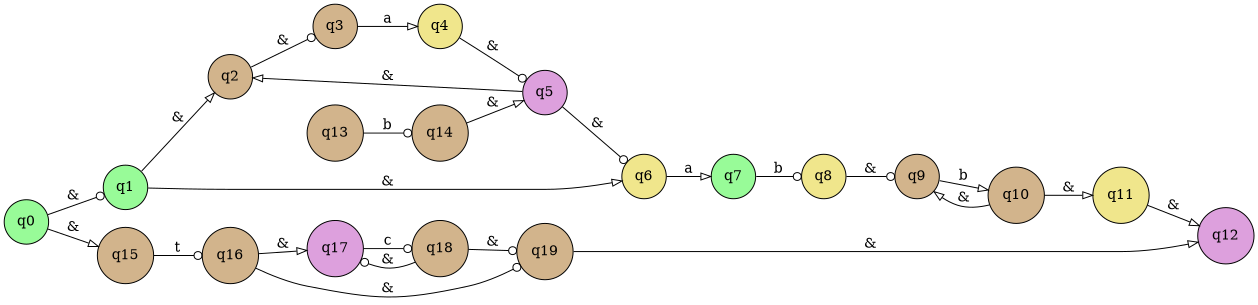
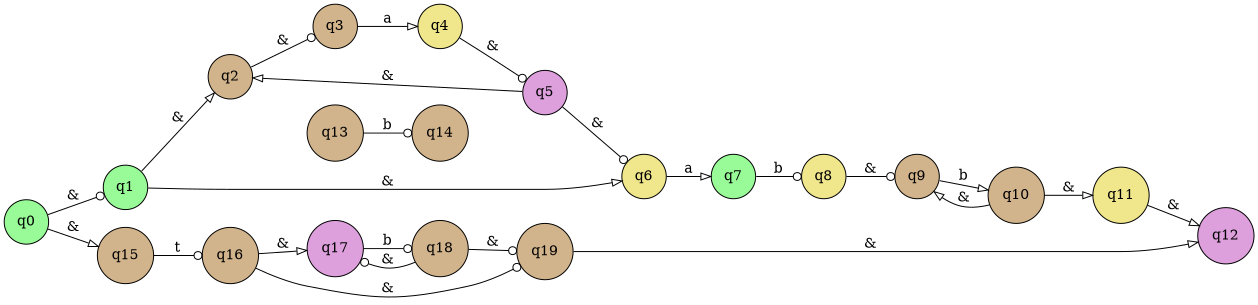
edge "q14" -> "q5": removed, label "&"
edge "q17" -> "q18": label "c" -> "b"
